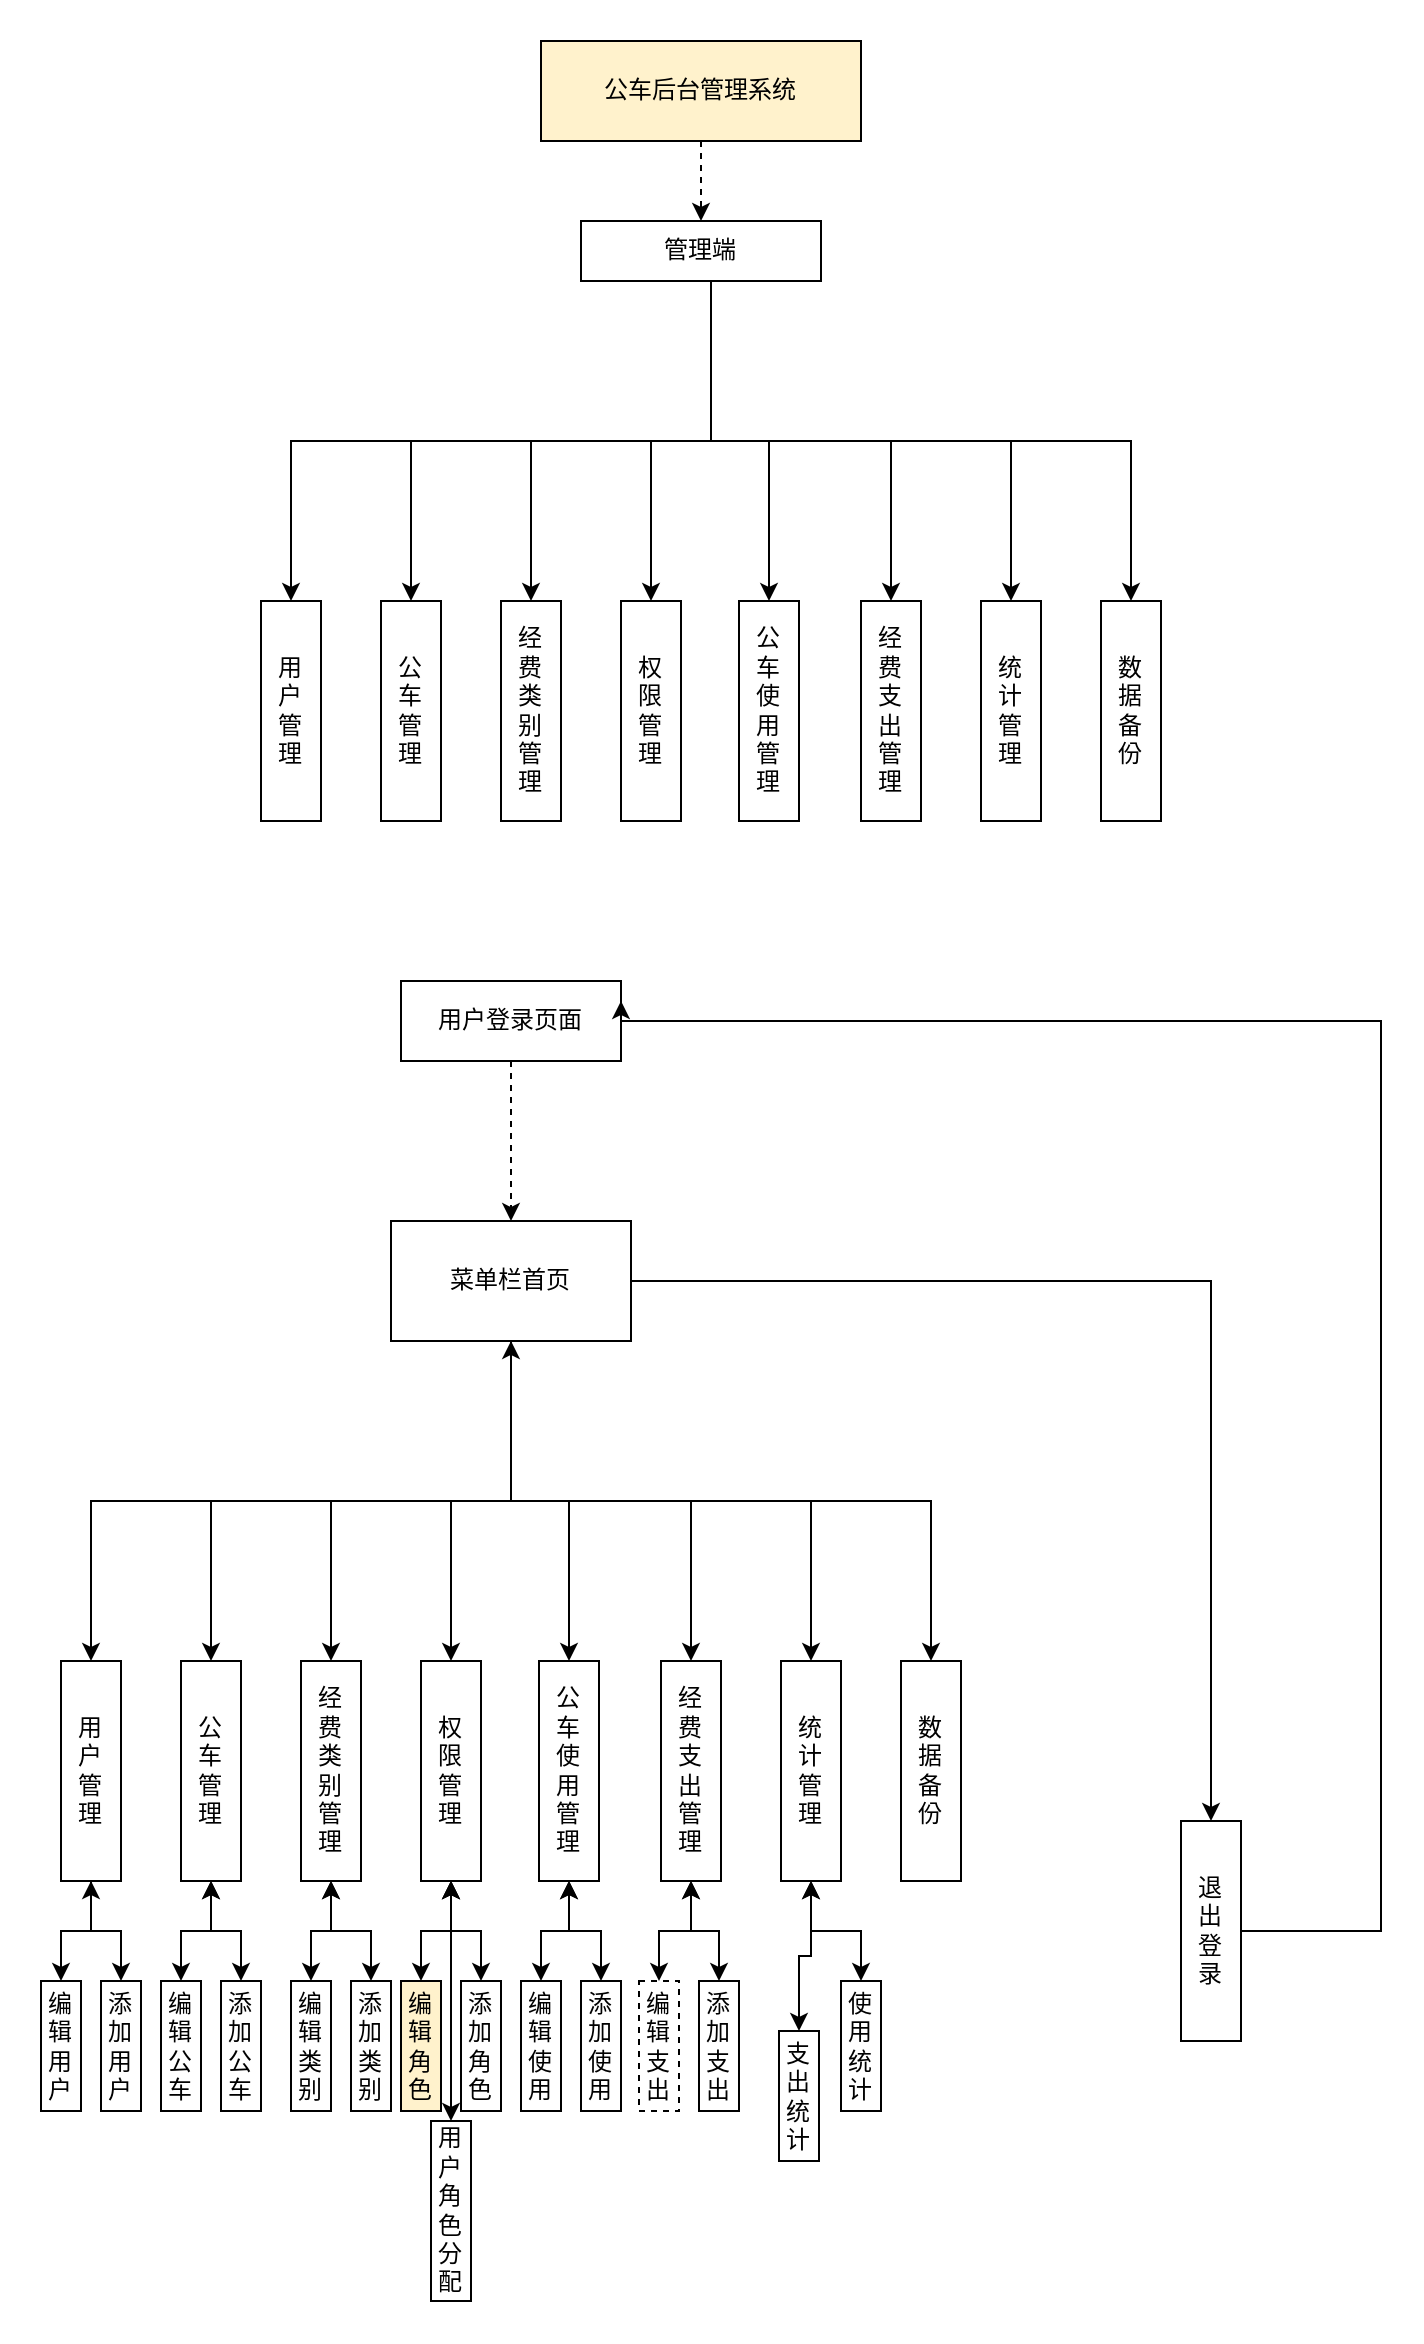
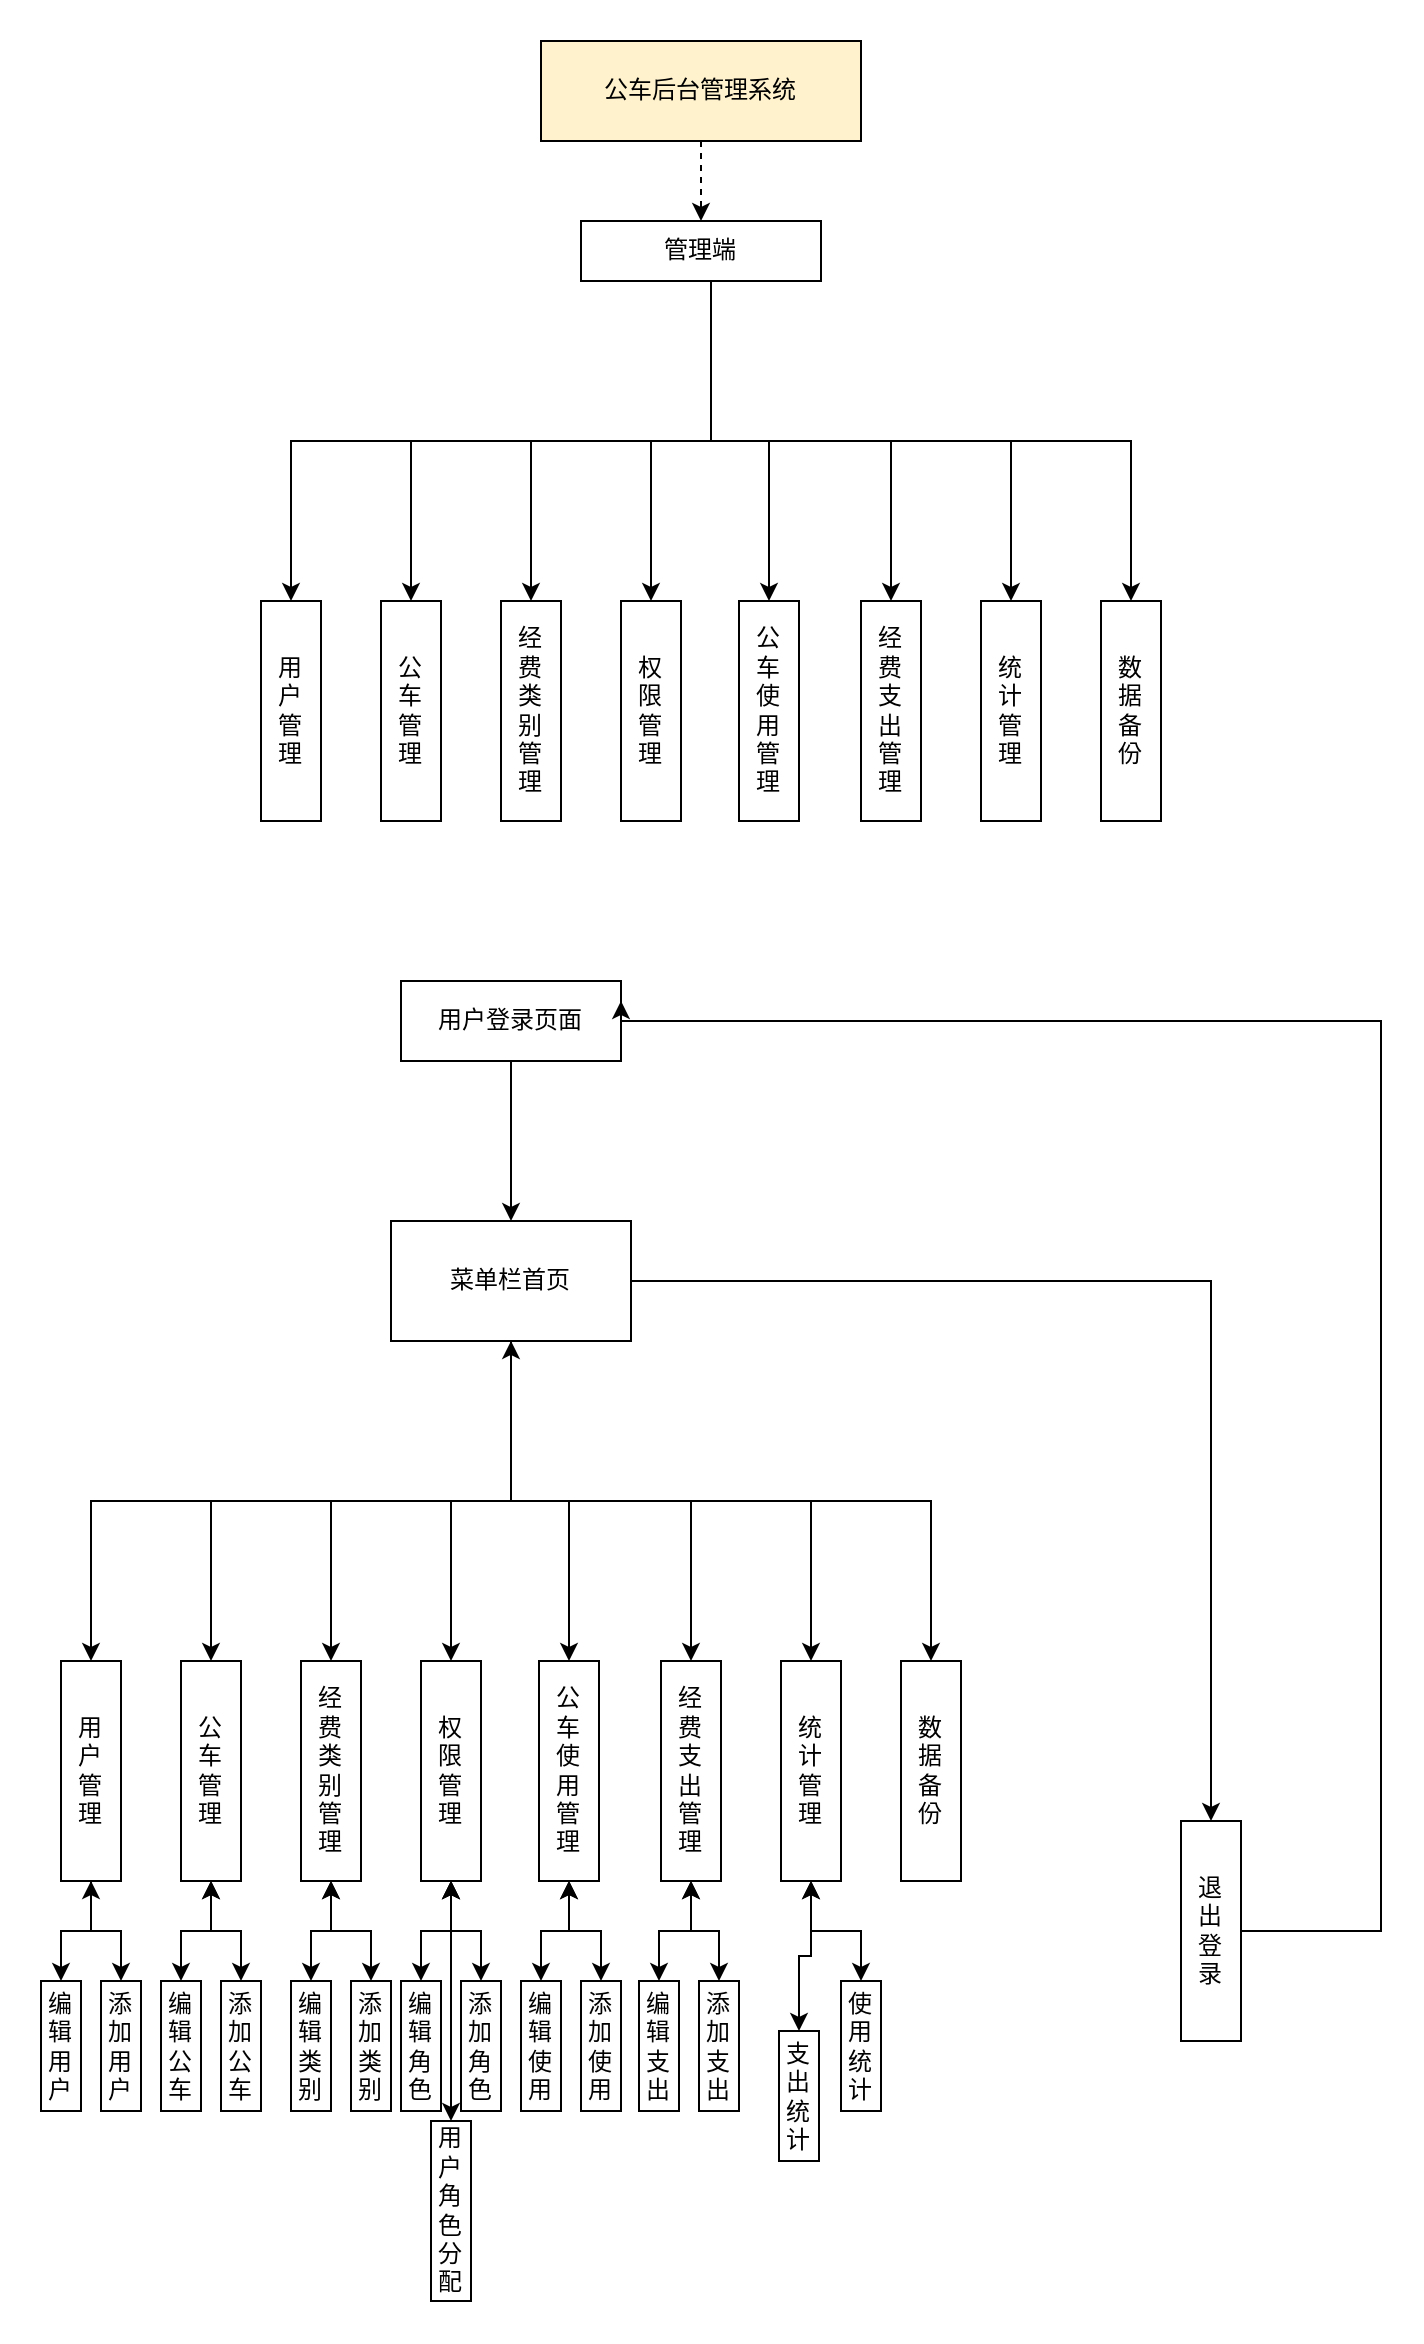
edge "用户登录页面" -> "菜单栏首页": style dashed -> solid
node "编 辑 角色": fillcolor #fff2cc -> #ffffff
node "编 辑 支出": style dashed -> solid
